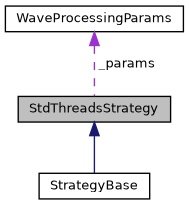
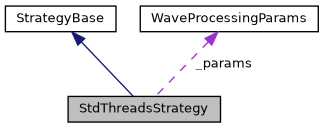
edge "StrategyBase" -> "StdThreadsStrategy": reversed
